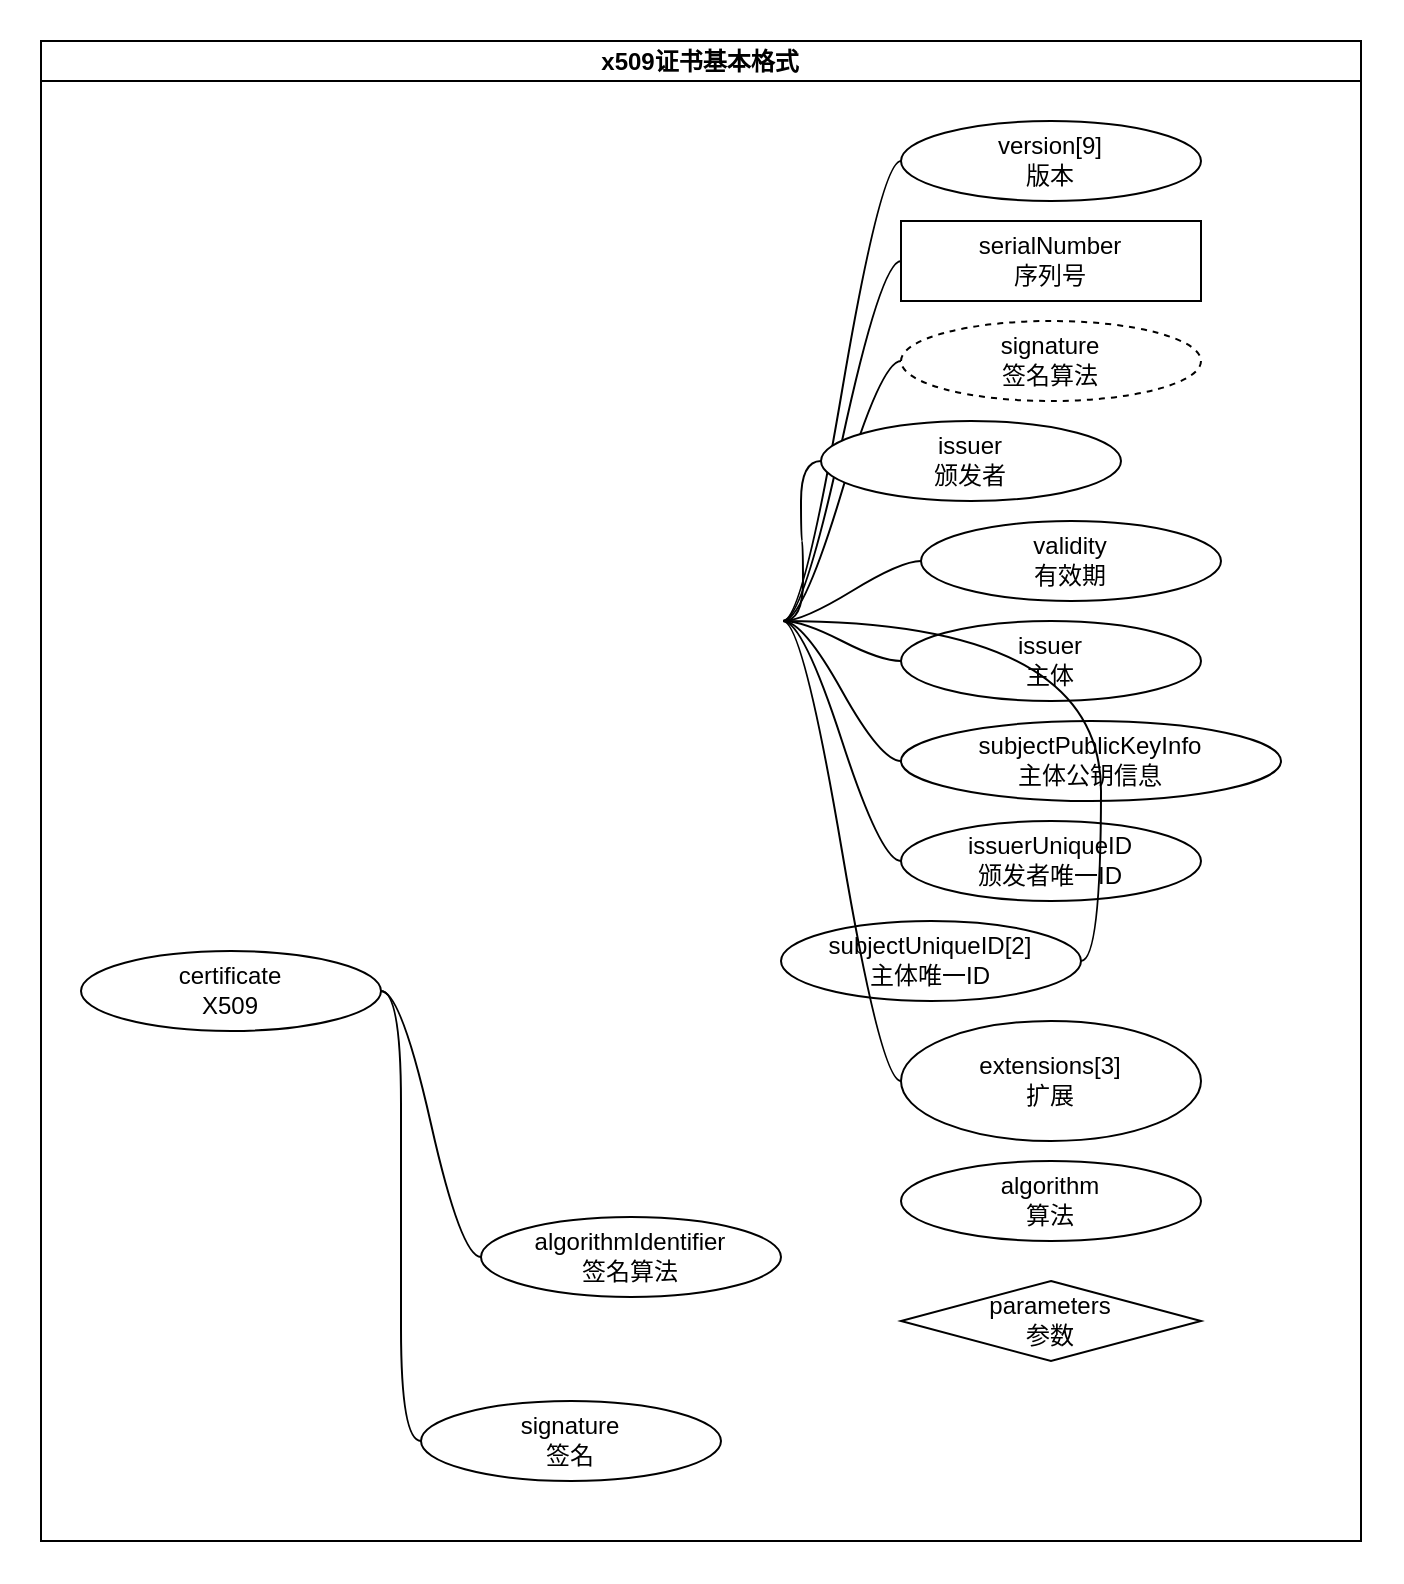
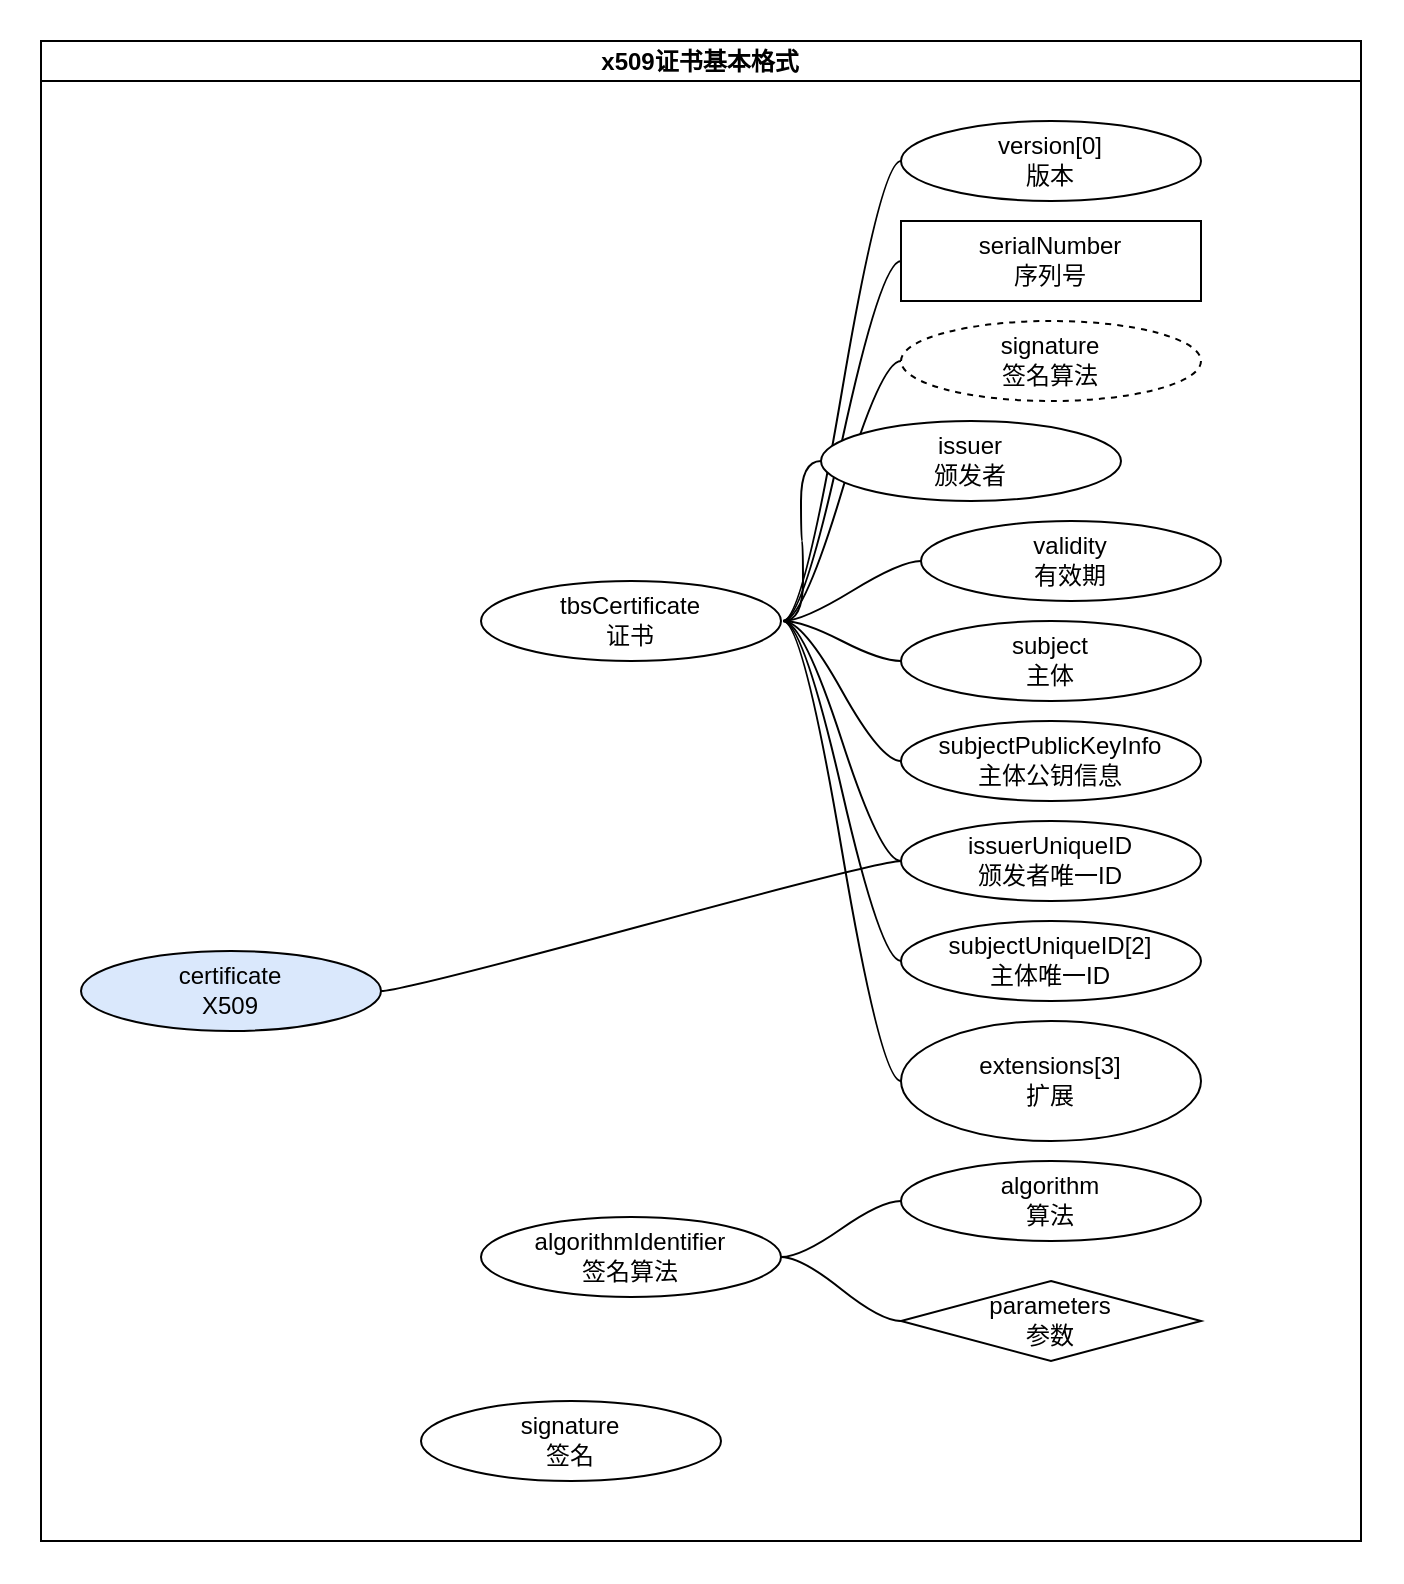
node "version[9] 版本": label "version[9] 版本" -> "version[0] 版本"
node "tbsCertificate 证书": added
node "issuer 主体": label "issuer 主体" -> "subject 主体"
node "subjectPublicKeyInfo 主体公钥信息": size 380x80 -> 300x80
node "subjectUniqueID[2] 主体唯一ID": moved (931, 961) -> (1051, 961)
node "certificate X509": fillcolor #ffffff -> #dae8fc
edge "certificate X509" -- "algorithmIdentifier 签名算法": now "certificate X509" -- "issuerUniqueID 颁发者唯一ID"
edge "certificate X509" -- "signature 签名": removed
edge "algorithm 算法" -- "algorithmIdentifier 签名算法": added
edge "algorithmIdentifier 签名算法" -- "parameters 参数": added
